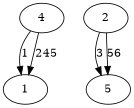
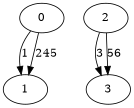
node "4": label "4" -> "0"
node "5": label "5" -> "3"
